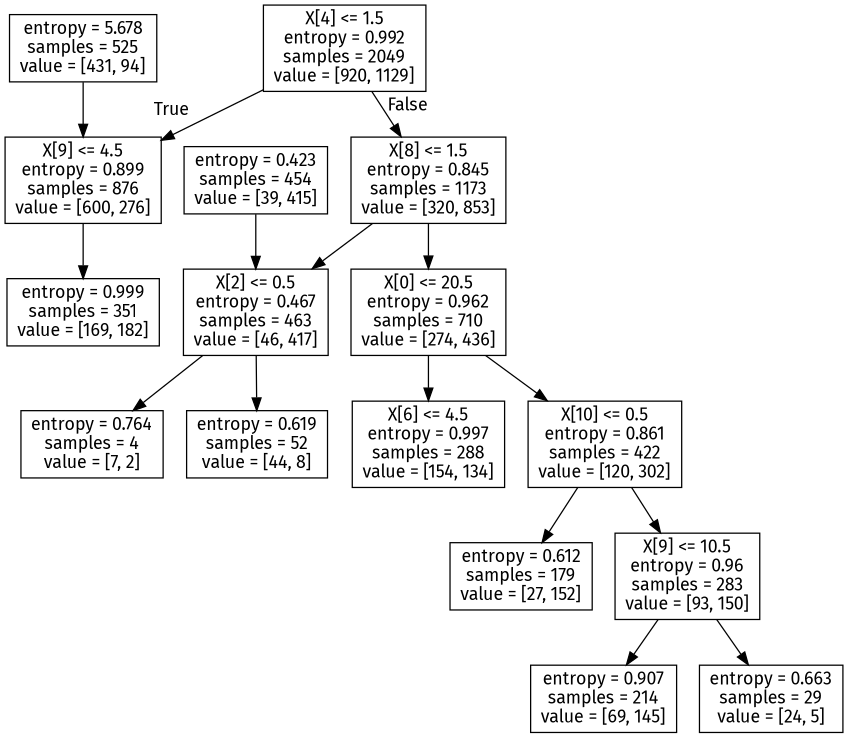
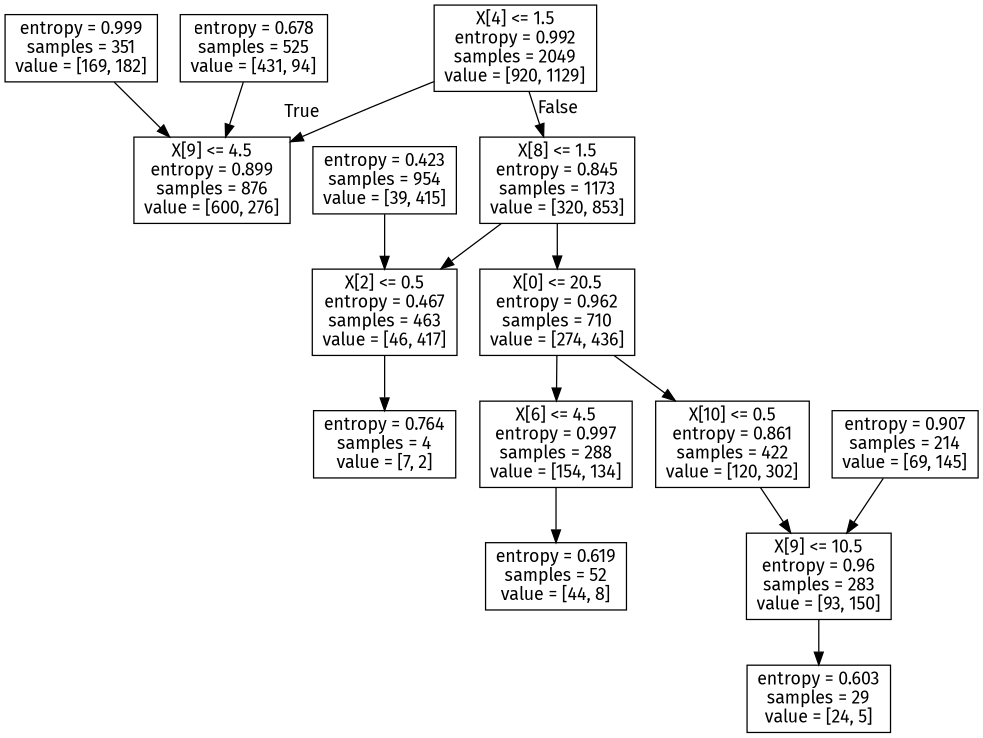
node "entropy = 5.678 samples = 525 value = [431, 94]": label "entropy = 5.678 samples = 525 value = [431, 94]" -> "entropy = 0.678 samples = 525 value = [431, 94]"
node "entropy = 0.423 samples = 454 value = [39, 415]": label "entropy = 0.423 samples = 454 value = [39, 415]" -> "entropy = 0.423 samples = 954 value = [39, 415]"
edge "X[9] <= 4.5 entropy = 0.899 samples = 876 value = [600, 276]" -> "entropy = 0.999 samples = 351 value = [169, 182]": reversed
edge "X[2] <= 0.5 entropy = 0.467 samples = 463 value = [46, 417]" -> "entropy = 0.619 samples = 52 value = [44, 8]": now "X[6] <= 4.5 entropy = 0.997 samples = 288 value = [154, 134]" -> "entropy = 0.619 samples = 52 value = [44, 8]"
node "entropy = 0.612 samples = 179 value = [27, 152]": removed
edge "X[9] <= 10.5 entropy = 0.96 samples = 283 value = [93, 150]" -> "entropy = 0.907 samples = 214 value = [69, 145]": reversed
node "entropy = 0.663 samples = 29 value = [24, 5]": label "entropy = 0.663 samples = 29 value = [24, 5]" -> "entropy = 0.603 samples = 29 value = [24, 5]"
